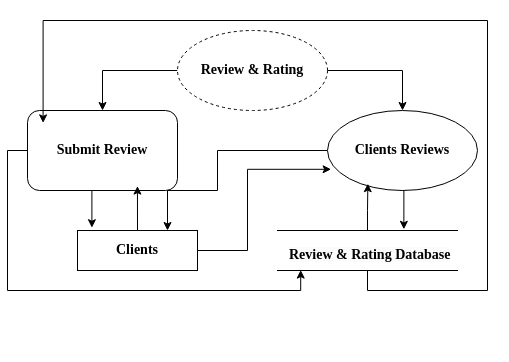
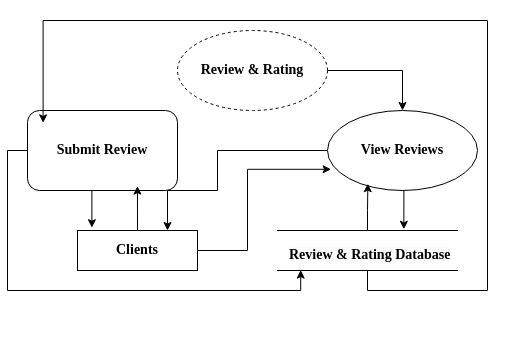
edge "Review & Rating" -> "Submit Review": removed
node "Clients Reviews": label "Clients Reviews" -> "View Reviews"
